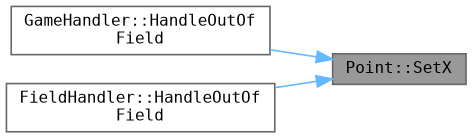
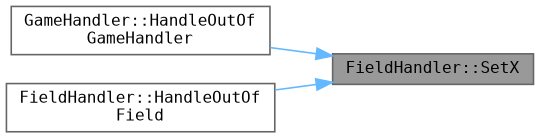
node "GameHandler::HandleOutOf Field": label "GameHandler::HandleOutOf Field" -> "GameHandler::HandleOutOf GameHandler"
node "Point::SetX": label "Point::SetX" -> "FieldHandler::SetX"
